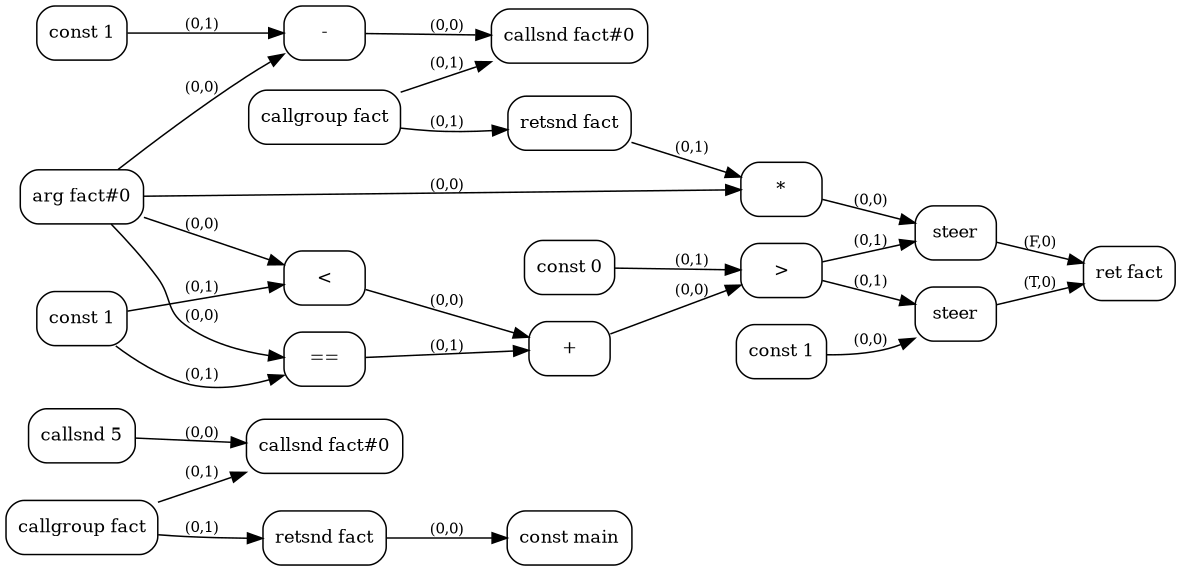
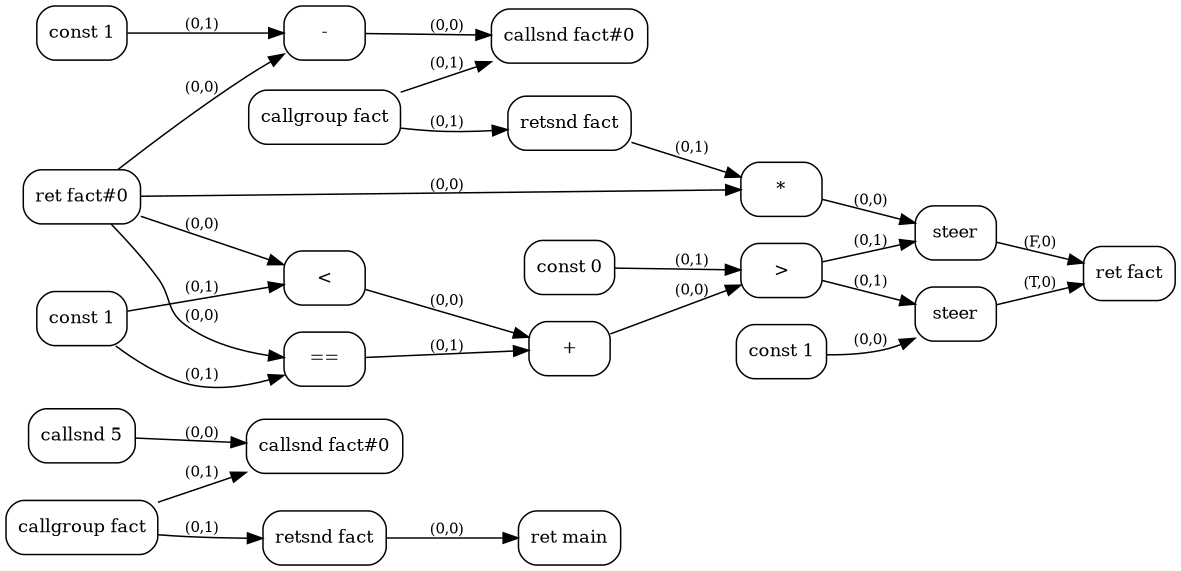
node "arg fact#0": label "arg fact#0" -> "ret fact#0"
node "const main": label "const main" -> "ret main"
